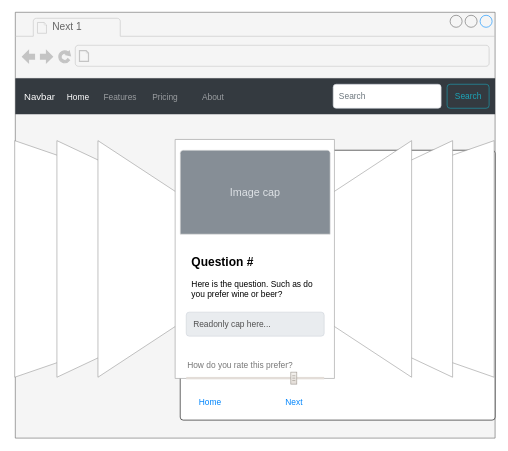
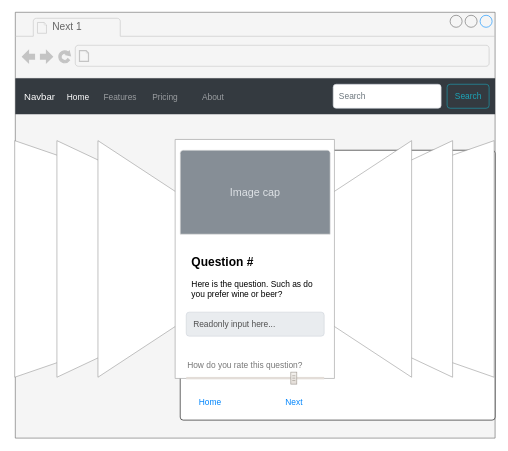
node "Readonly cap here...": label "Readonly cap here..." -> "Readonly input here..."
node "How do you rate this prefer?": label "How do you rate this prefer?" -> "How do you rate this question?"
